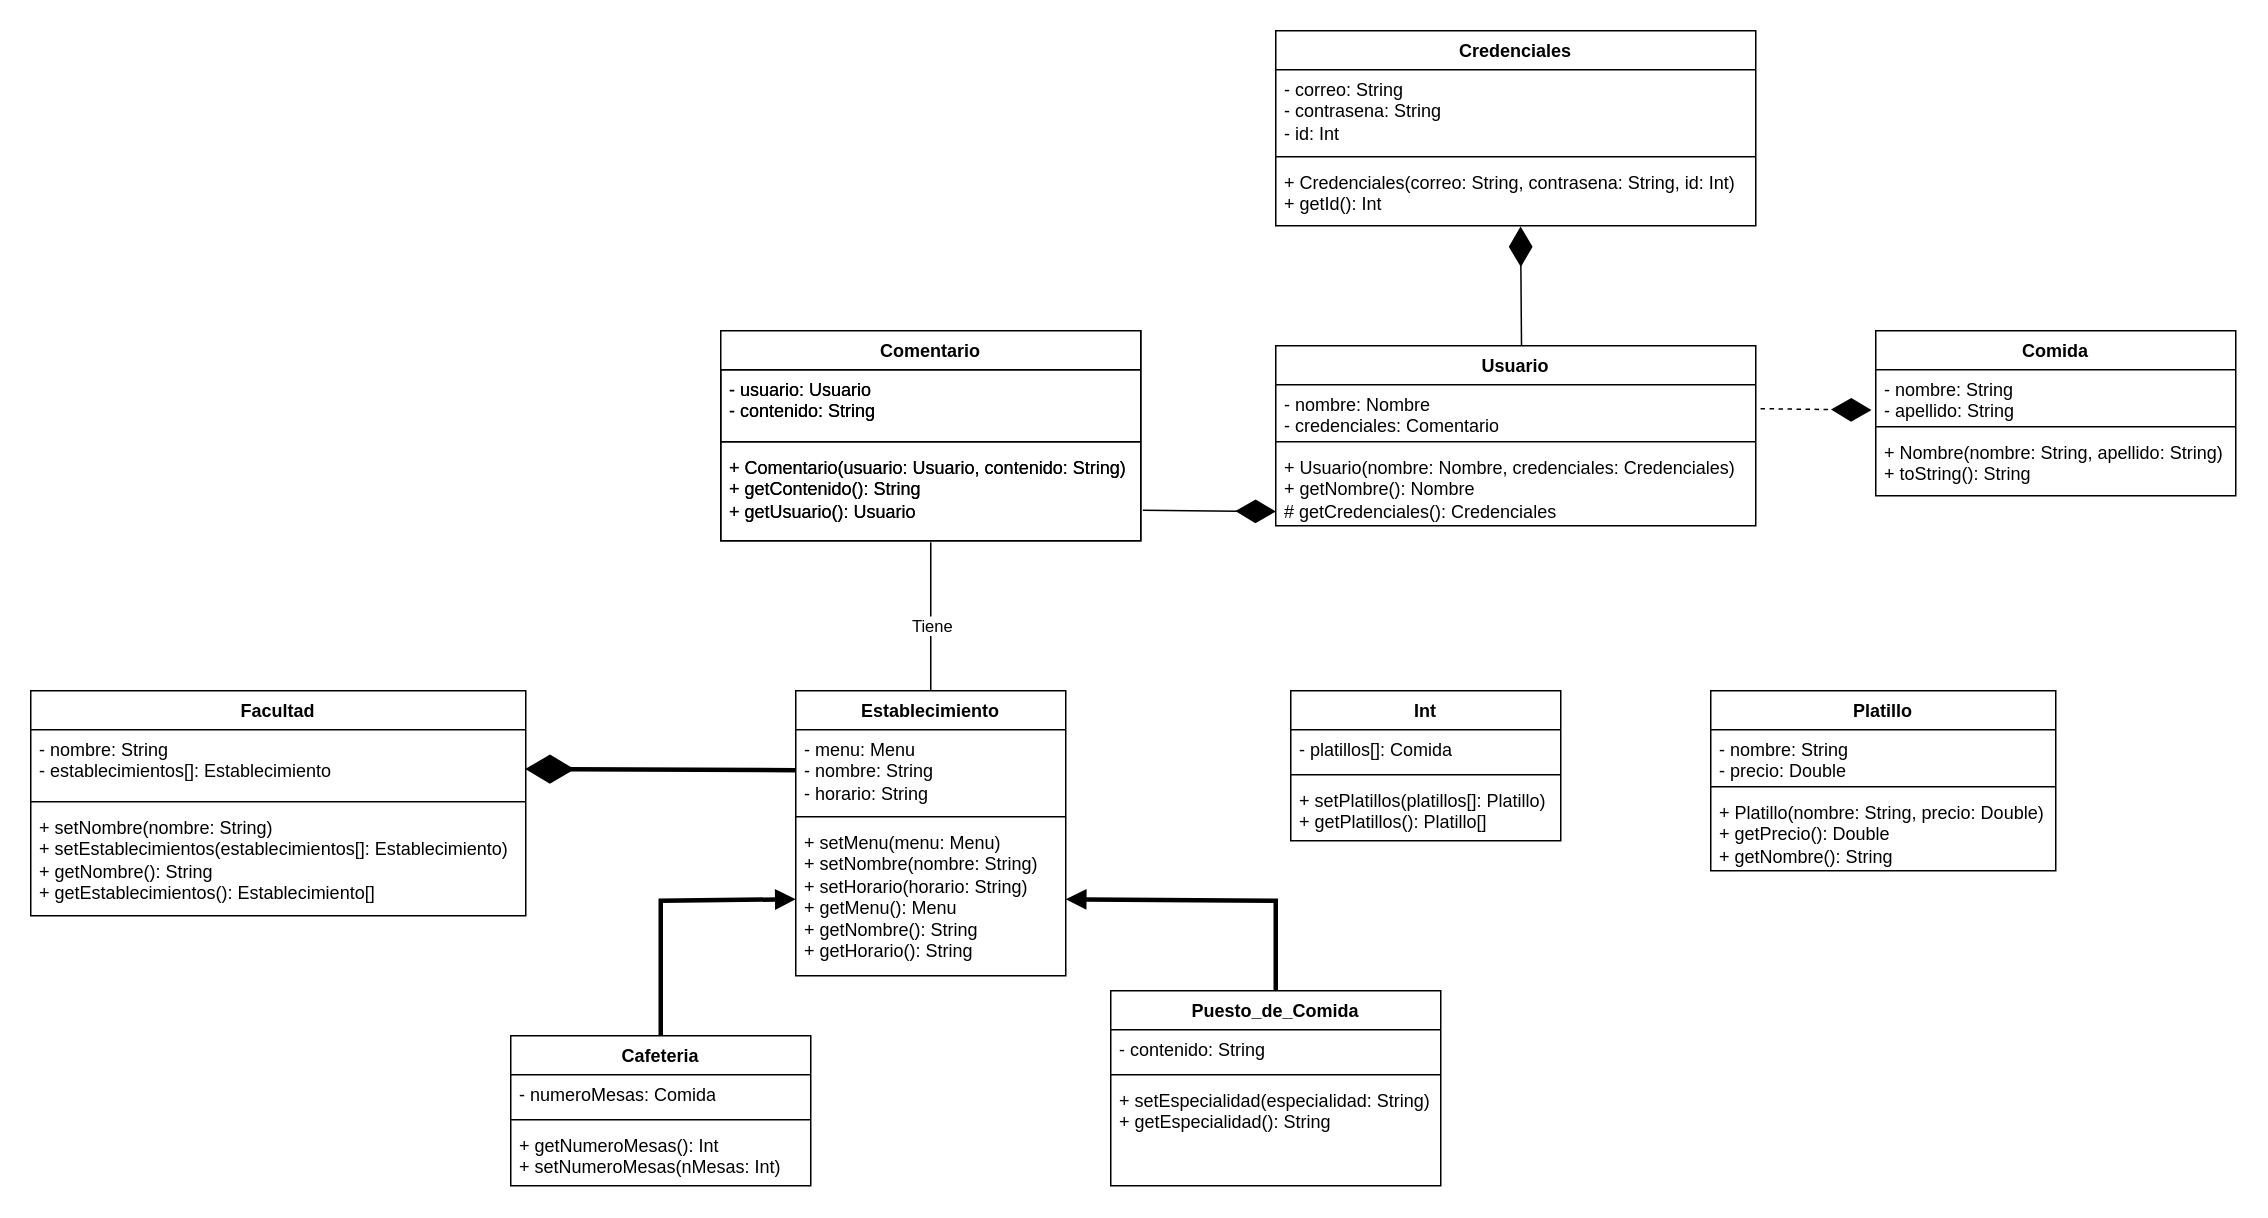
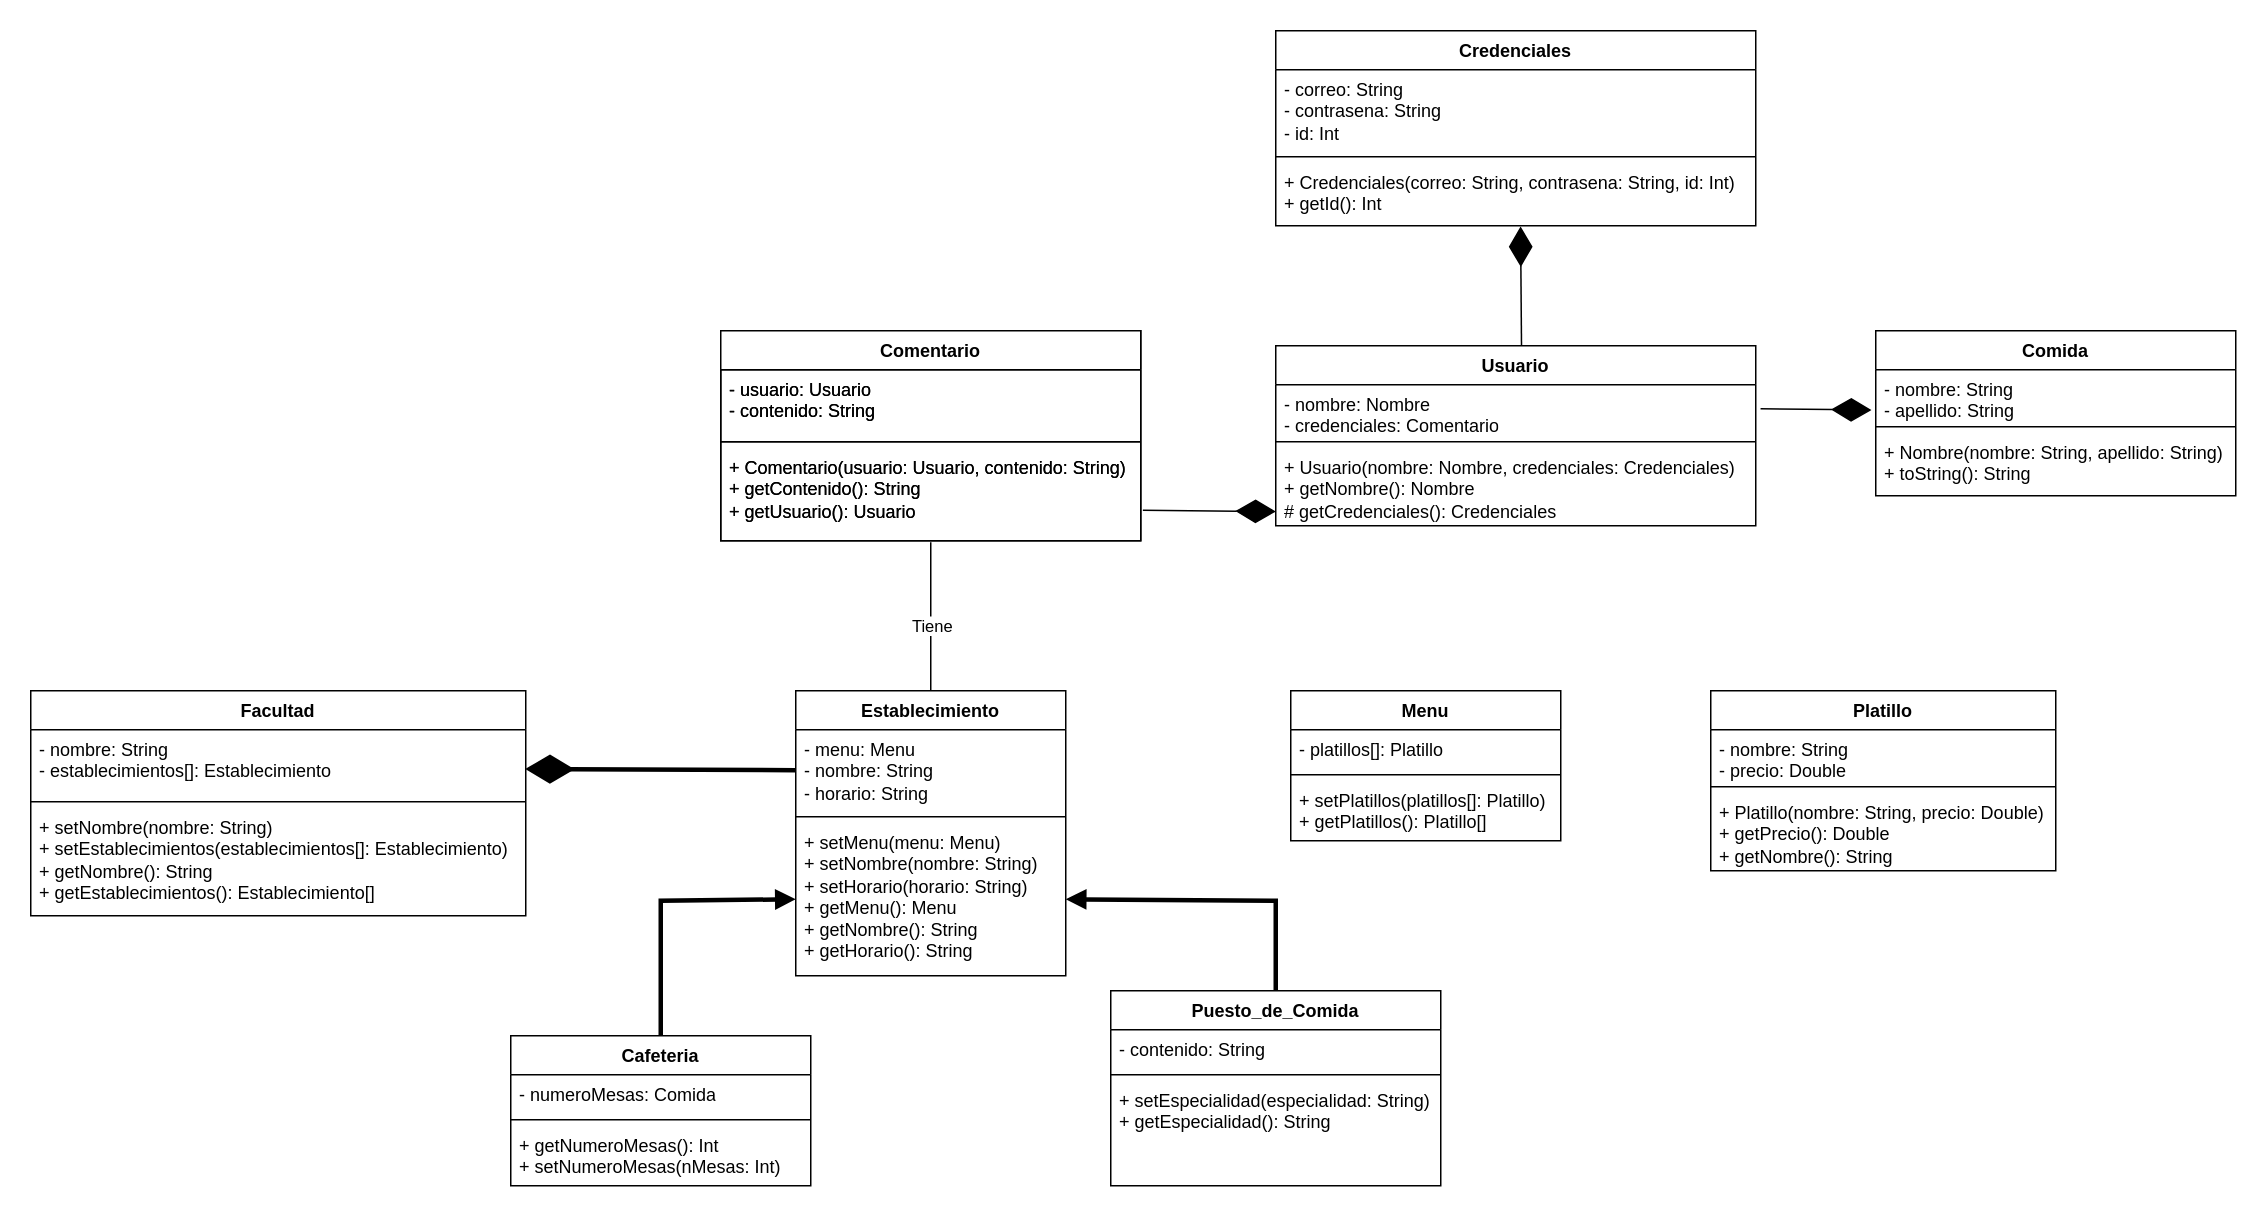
edge "- nombre: Nombre - credenciales: Comentario" -> "- nombre: String - apellido: String": style dashed -> solid
node "Int": label "Int" -> "Menu"
node "- platillos[]: Comida": label "- platillos[]: Comida" -> "- platillos[]: Platillo"
